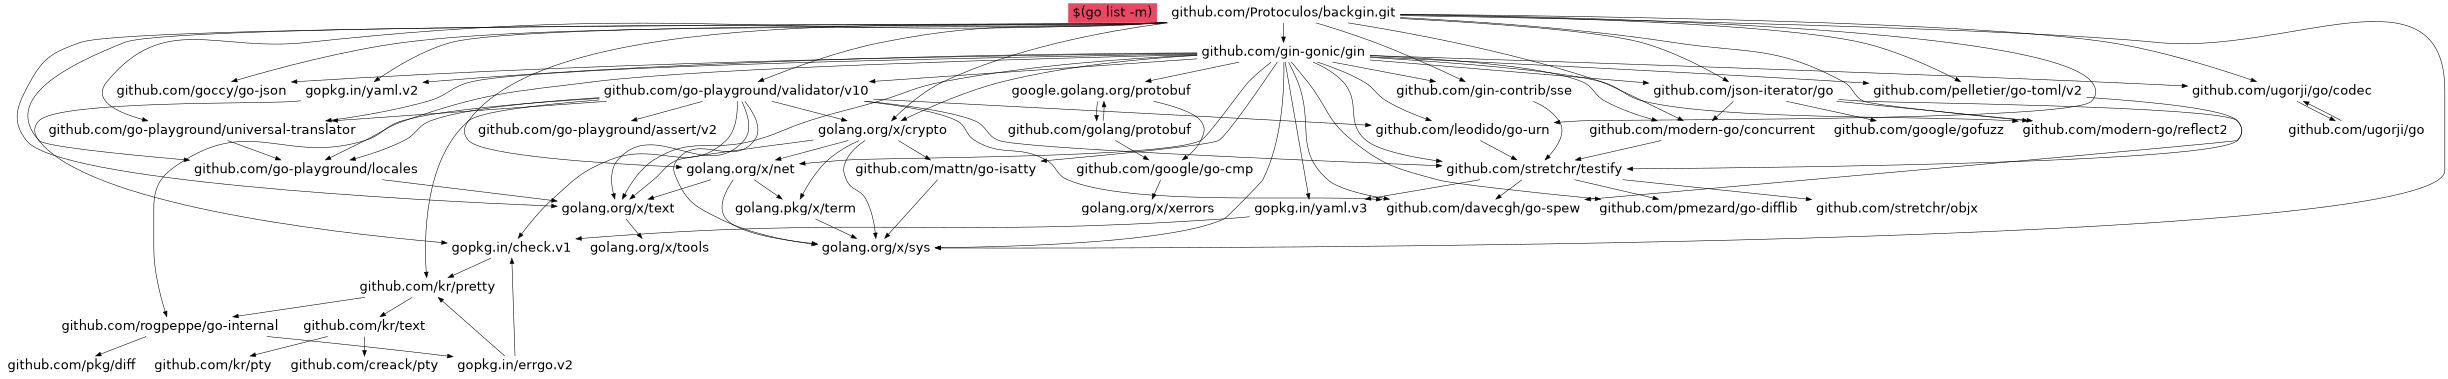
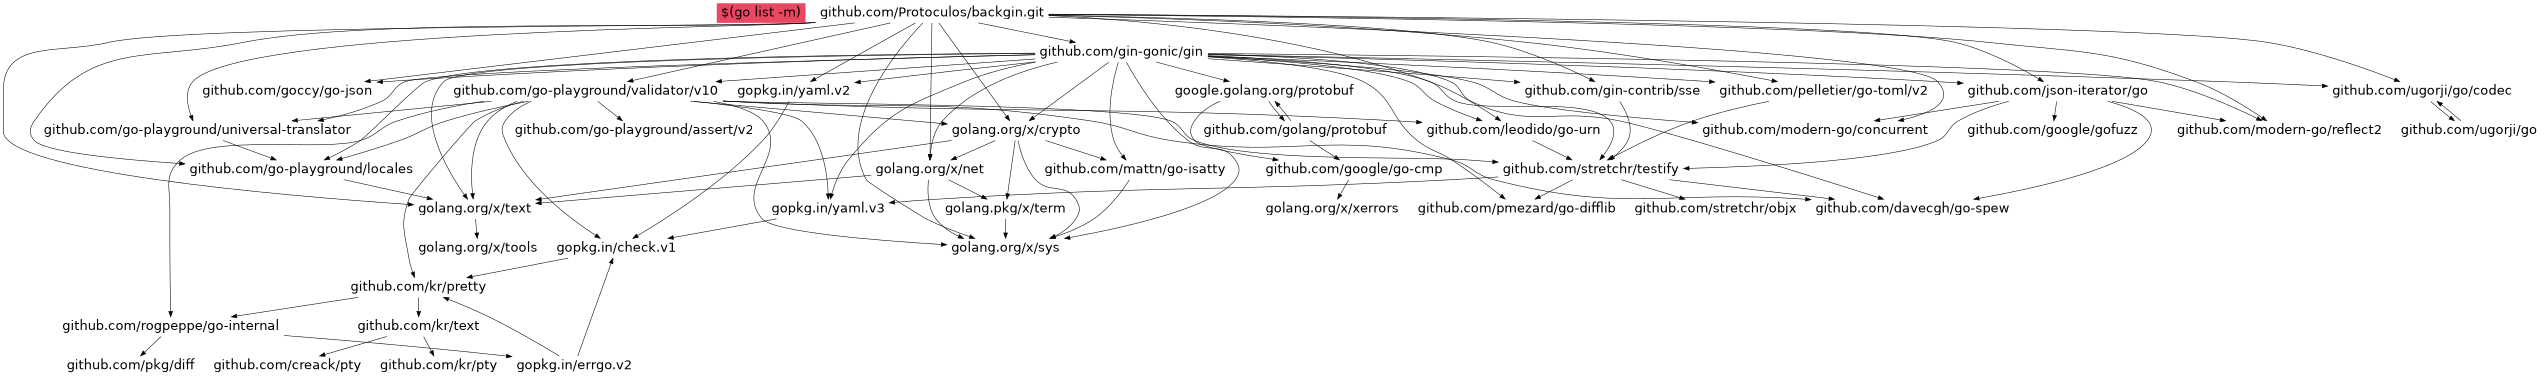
edge "github.com/go-playground/validator/v10" -> "gopkg.in/yaml.v3": added
edge "github.com/modern-go/concurrent" -> "github.com/stretchr/testify": now "github.com/json-iterator/go" -> "github.com/stretchr/testify"
